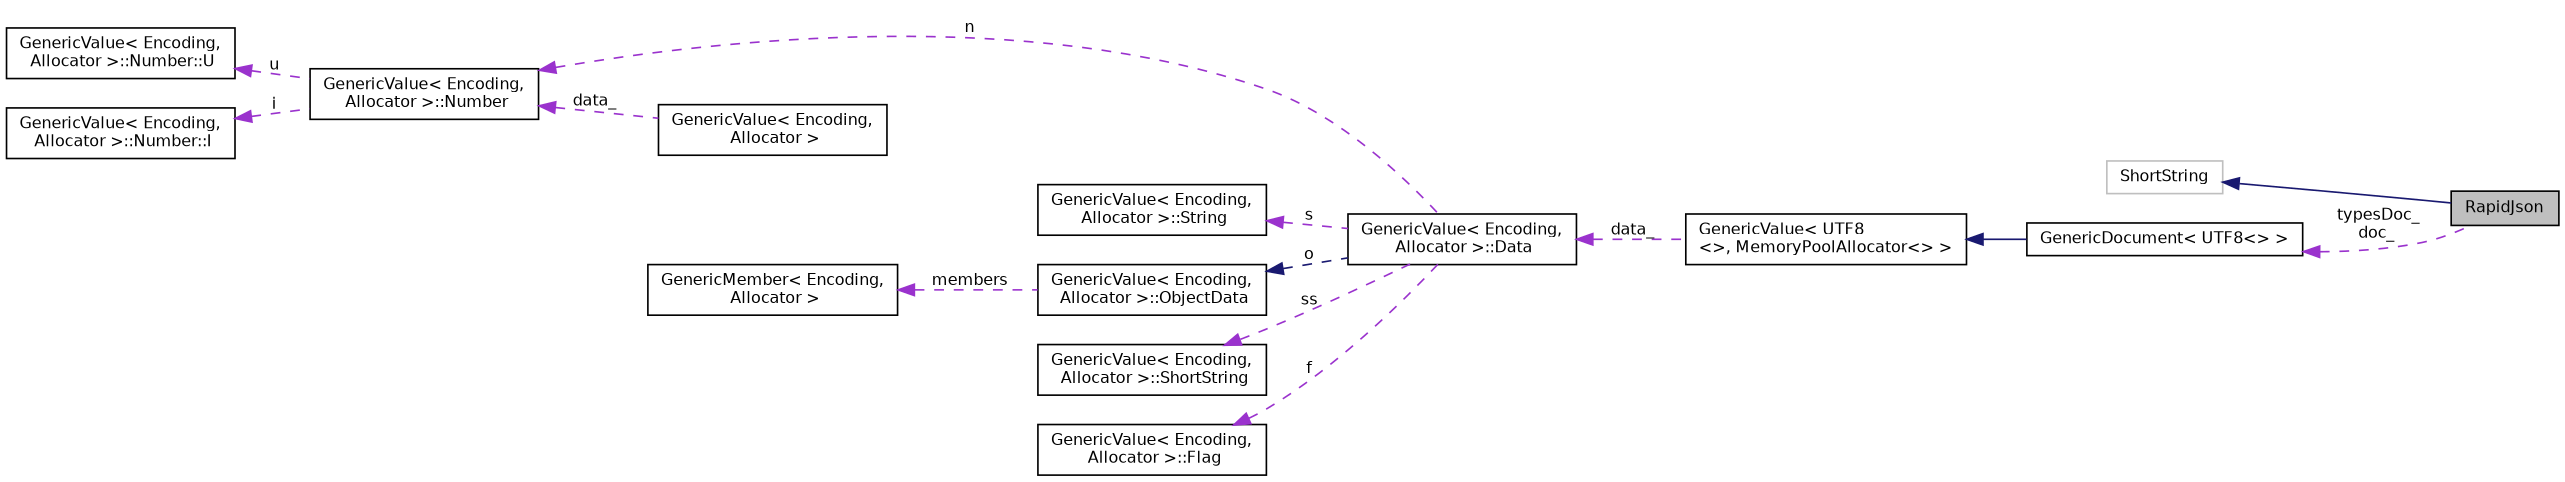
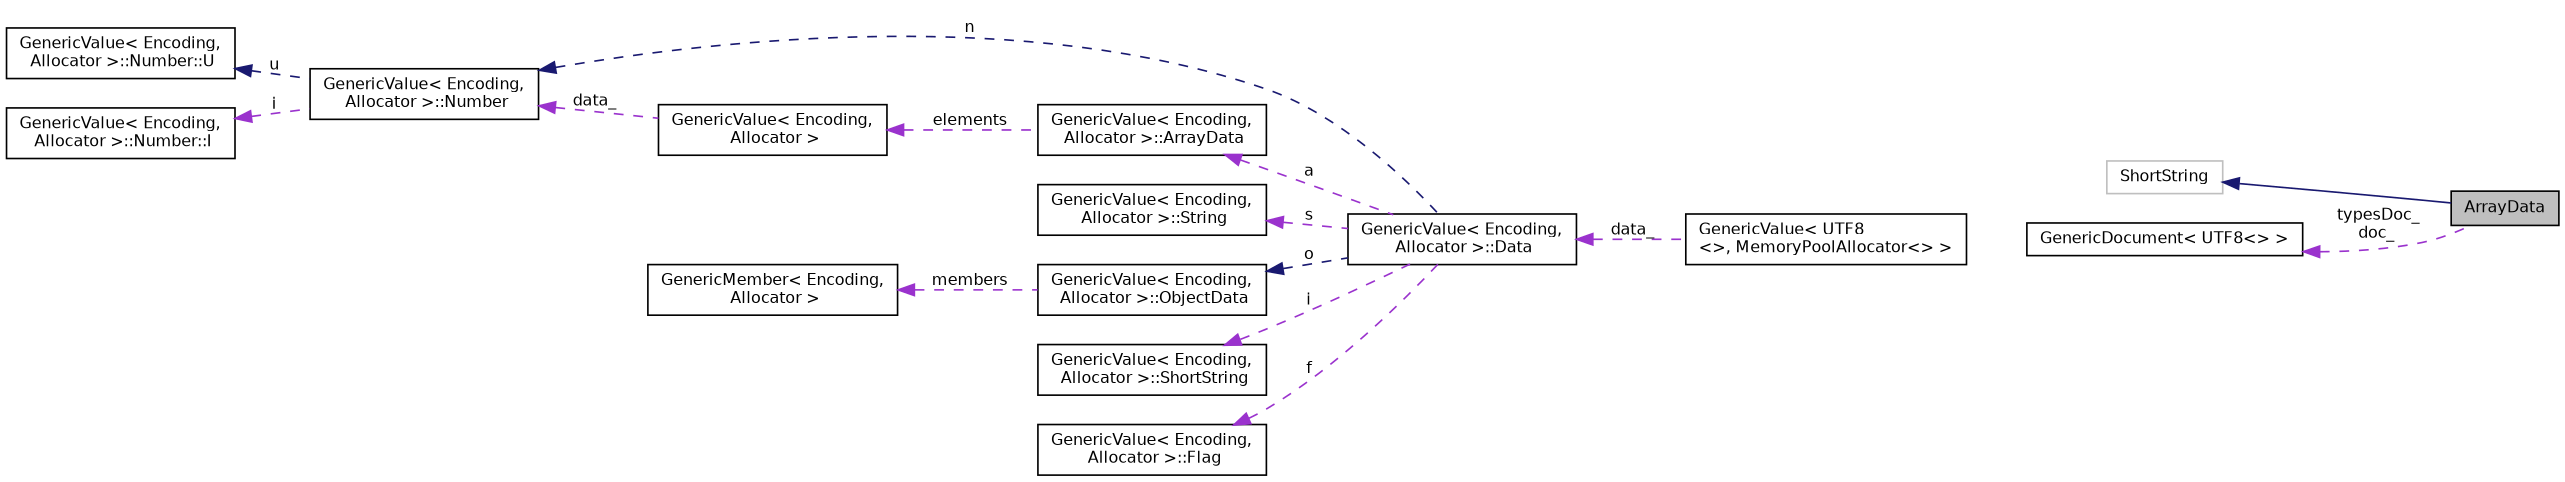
edge "GenericValue< Encoding, Allocator >::Data" -> "GenericValue< Encoding, Allocator >::Number": color darkorchid3 -> midnightblue
edge "GenericValue< Encoding, Allocator >::Number" -> "GenericValue< Encoding, Allocator >::Number::U": color darkorchid3 -> midnightblue
node "GenericValue< Encoding, Allocator >::ArrayData": added
node "RapidJson": label "RapidJson" -> "ArrayData"
edge "GenericDocument< UTF8<> >" -> "GenericValue< UTF8 <>, MemoryPoolAllocator<> >": removed
edge "GenericValue< Encoding, Allocator >::Data" -> "GenericValue< Encoding, Allocator >::ShortString": label " ss" -> " i"
